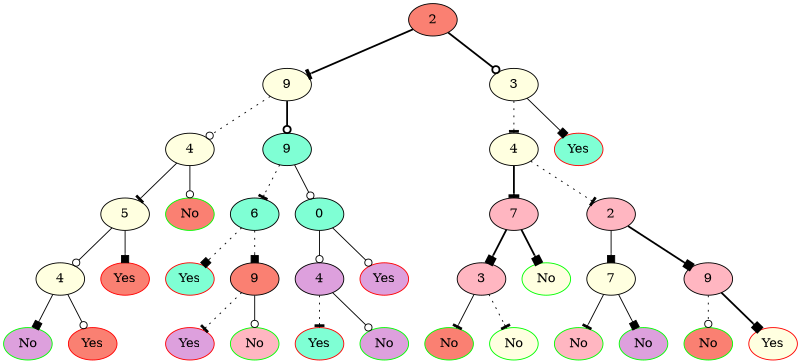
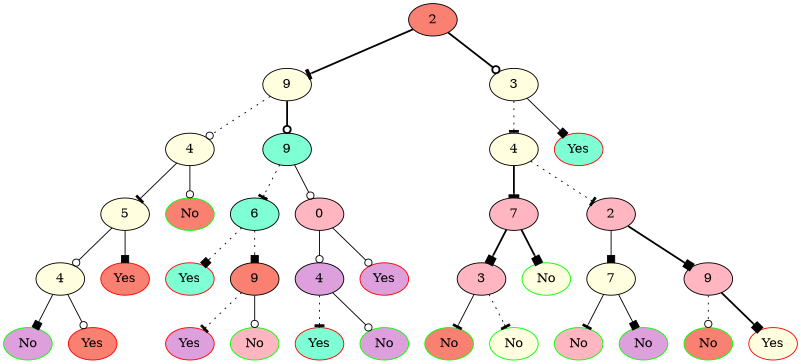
node "0": fillcolor aquamarine -> lightpink
